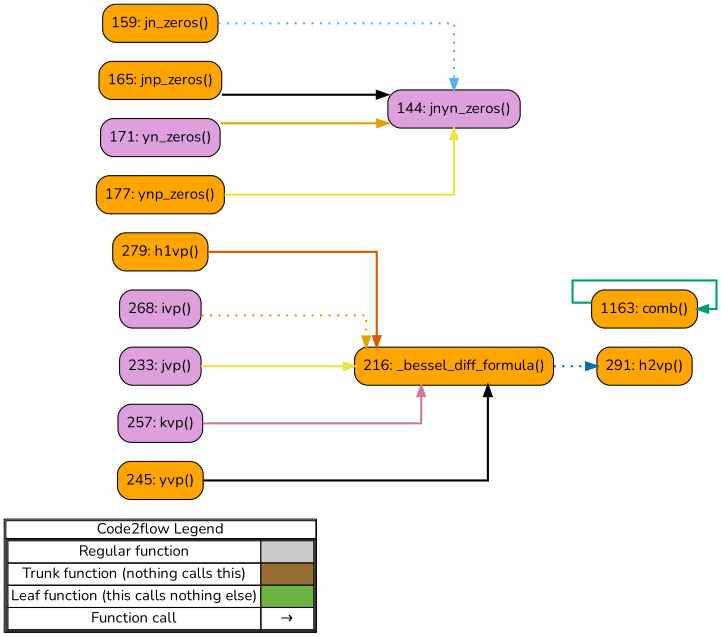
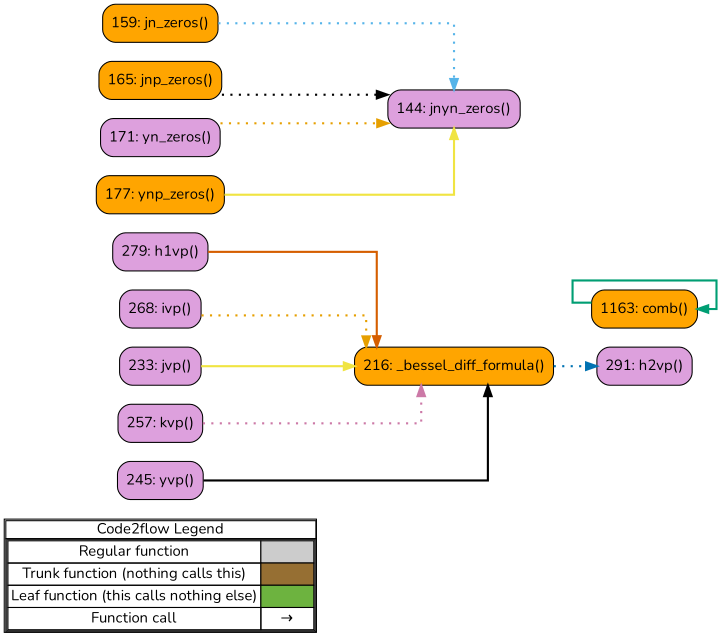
edge "165: jnp_zeros()" -> "144: jnyn_zeros()": style bold -> dotted
edge "171: yn_zeros()" -> "144: jnyn_zeros()": style bold -> dotted
node "279: h1vp()": fillcolor orange -> plum
node "291: h2vp()": fillcolor orange -> plum
edge "257: kvp()" -> "216: _bessel_diff_formula()": style bold -> dotted
node "245: yvp()": fillcolor orange -> plum
